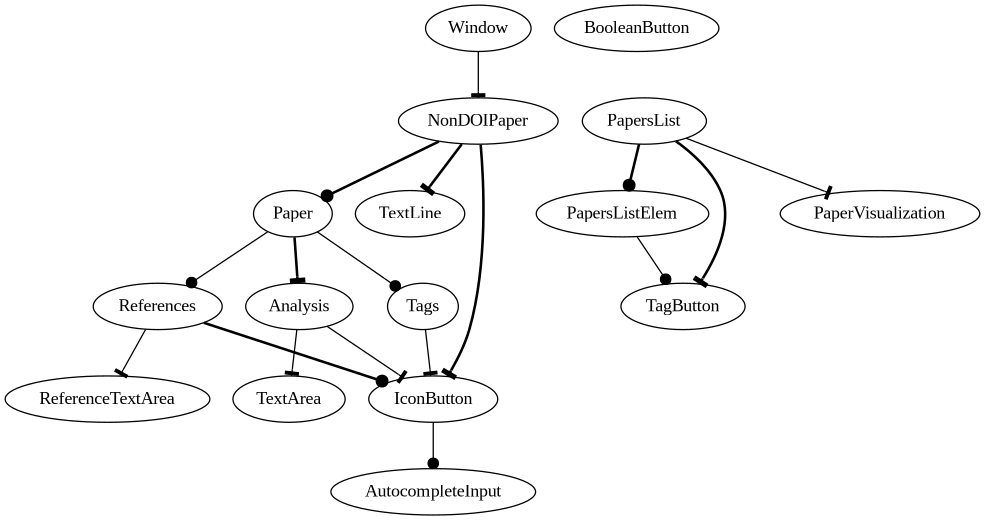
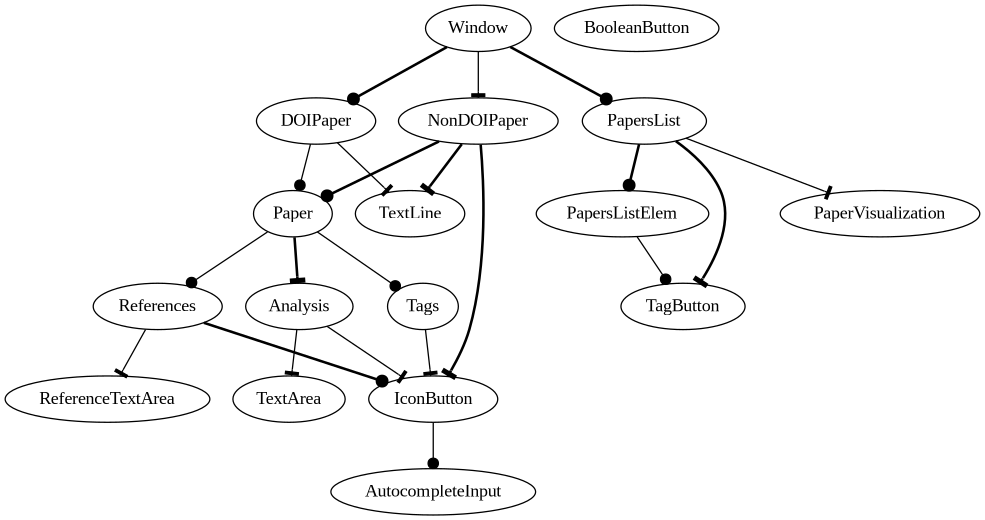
edge "Window" -> "PapersList": added
node "DOIPaper": added
